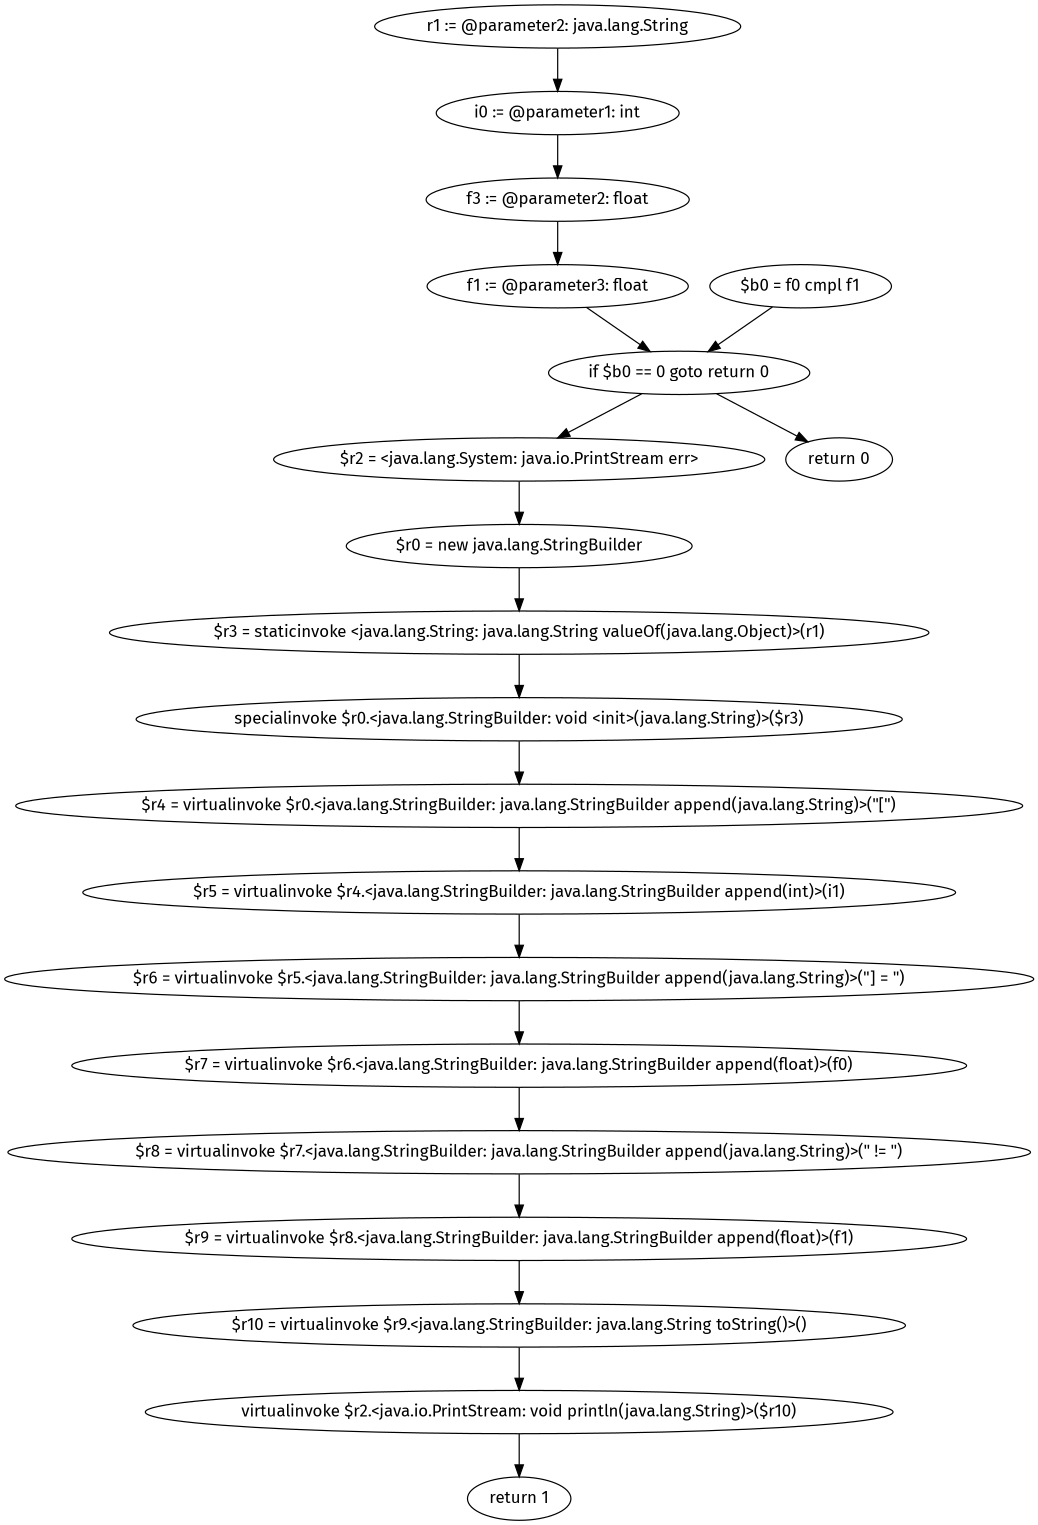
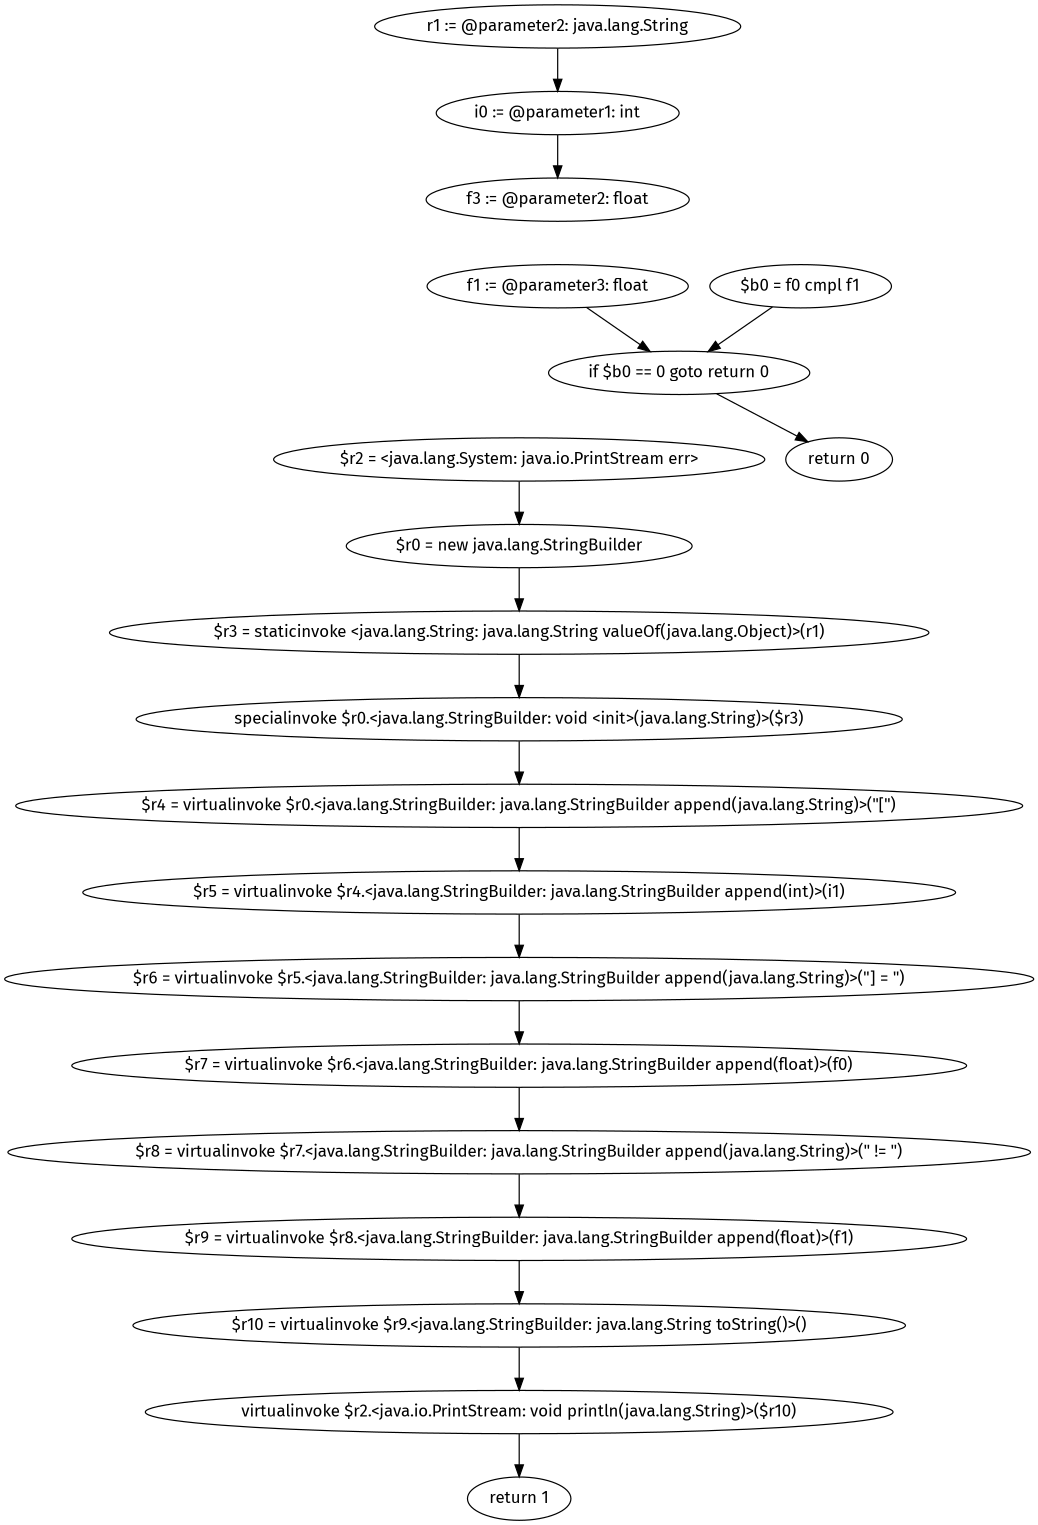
edge "f3 := @parameter2: float" -> "f1 := @parameter3: float": removed
edge "if $b0 == 0 goto return 0" -> "$r2 = <java.lang.System: java.io.PrintStream err>": removed
